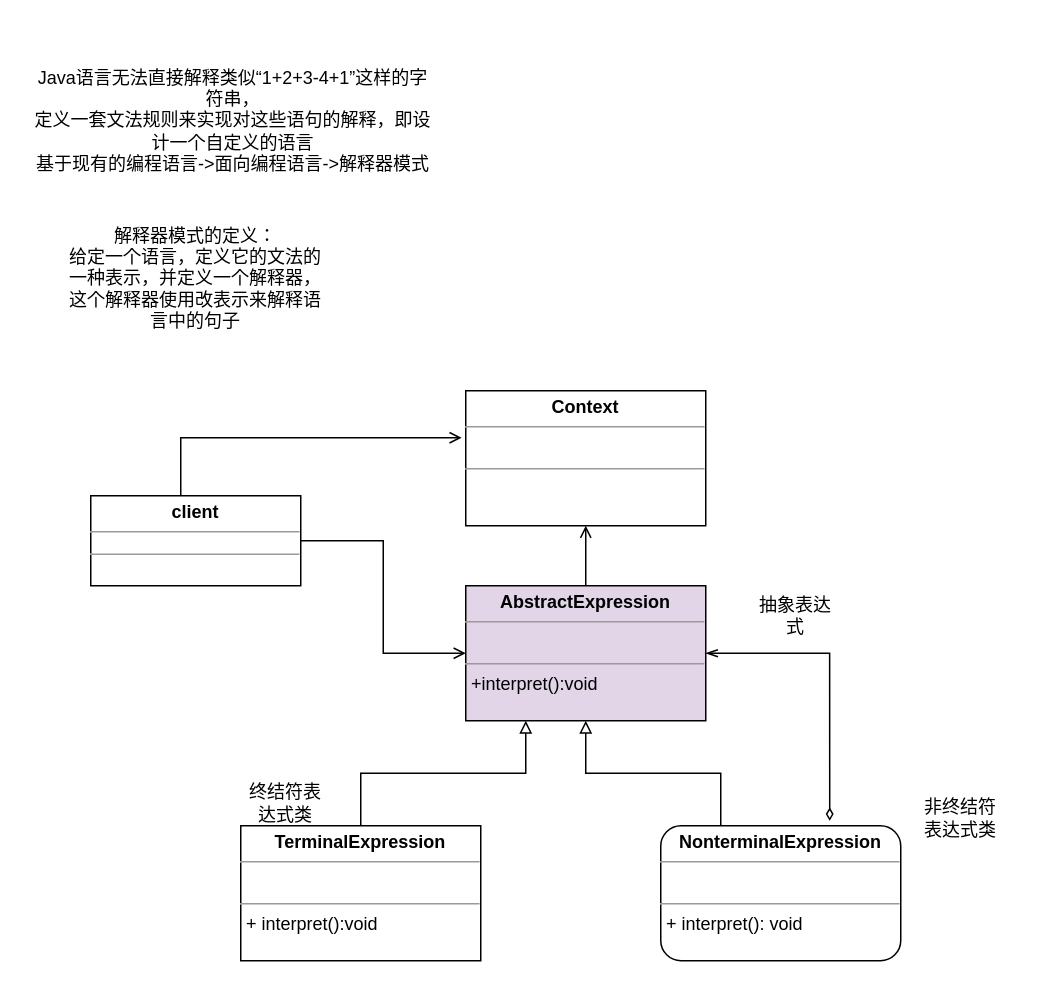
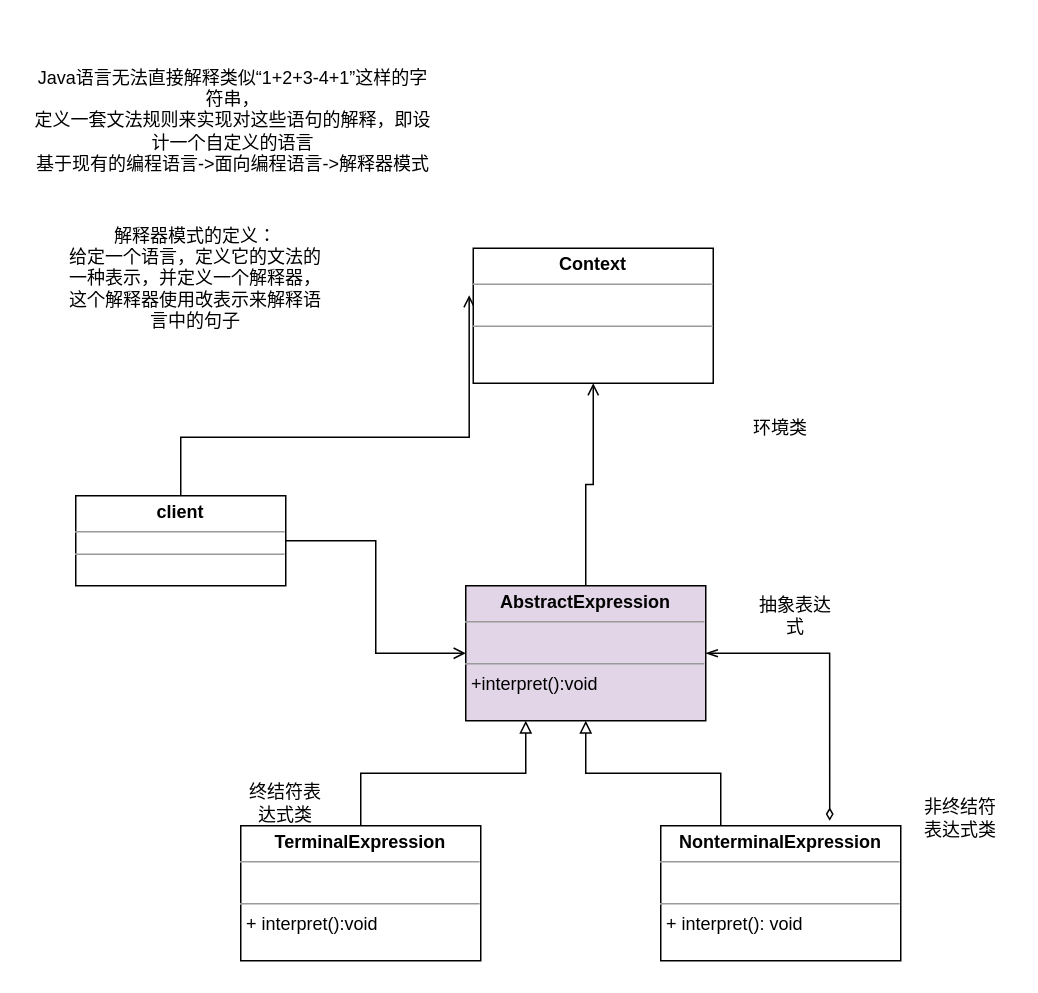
node "环境类": added
node "Context": moved (586, 458) -> (593, 316)
node "client": moved (196, 541) -> (181, 541)
node "NonterminalExpression + interpret(): void": shape rounded rectangle -> rectangle
